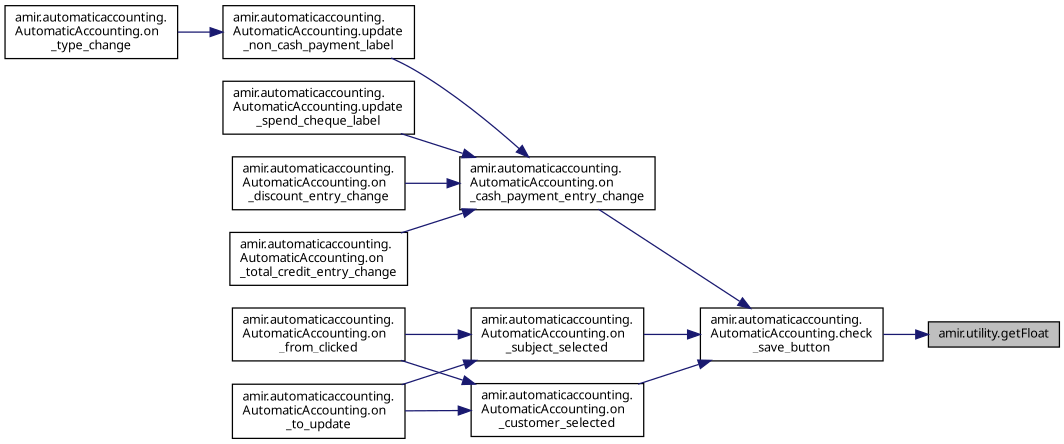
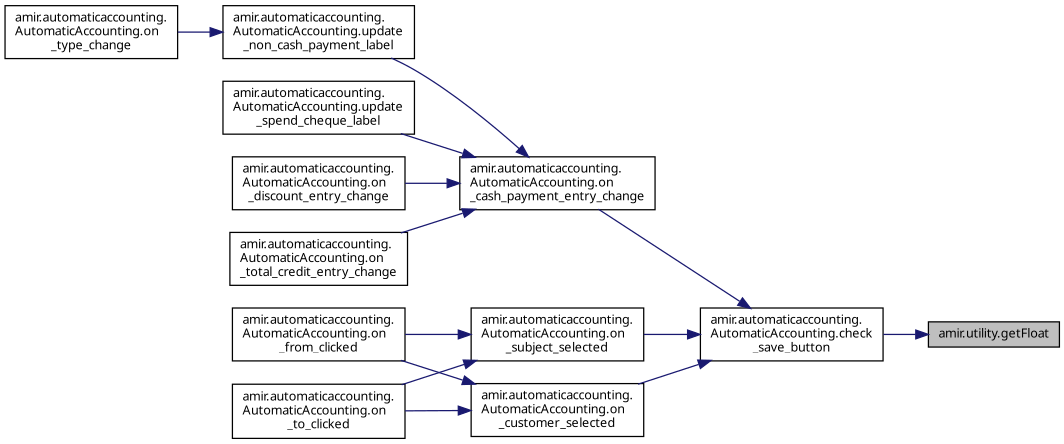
node "amir.automaticaccounting. AutomaticAccounting.on _to_update": label "amir.automaticaccounting. AutomaticAccounting.on _to_update" -> "amir.automaticaccounting. AutomaticAccounting.on _to_clicked"
